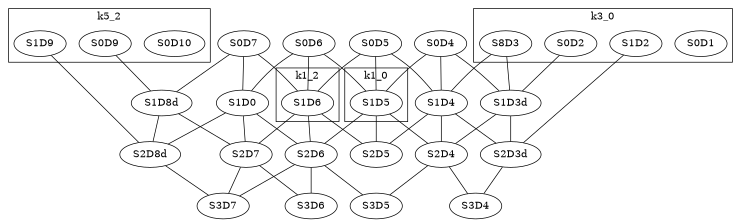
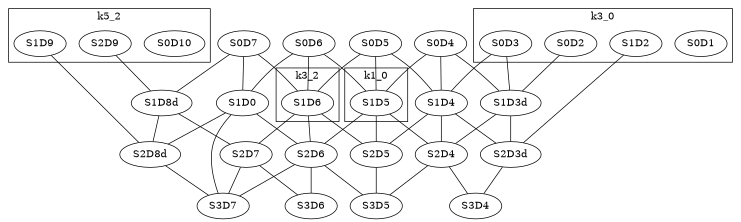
node "S0D9": label "S0D9" -> "S2D9"
node "S8D3": label "S8D3" -> "S0D3"
cluster "k1_2": label "k1_2" -> "k3_2"
edge "S1D0" -- "S2D7": now "S1D0" -- "S3D7"
edge "S2D5" -- "S3D5": added
